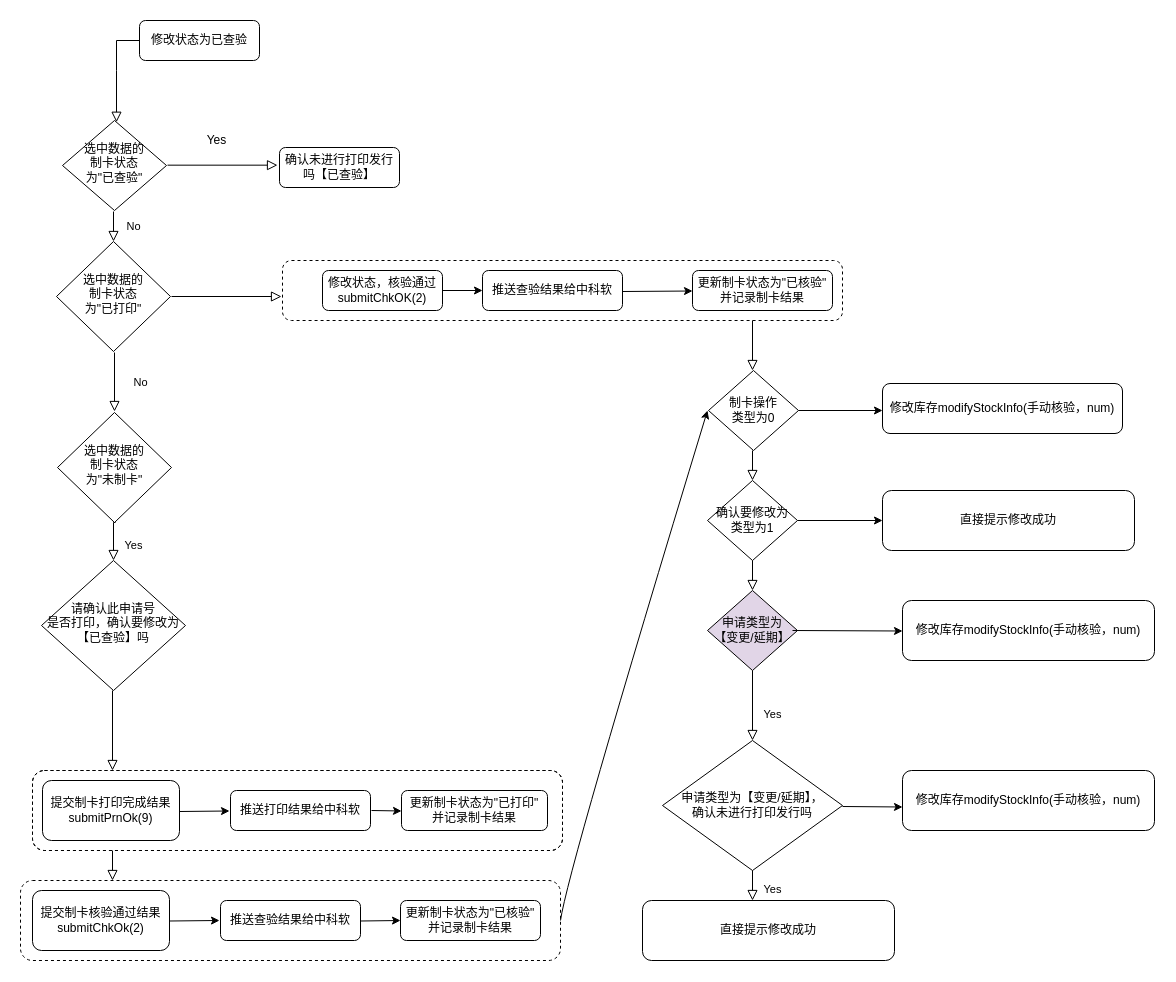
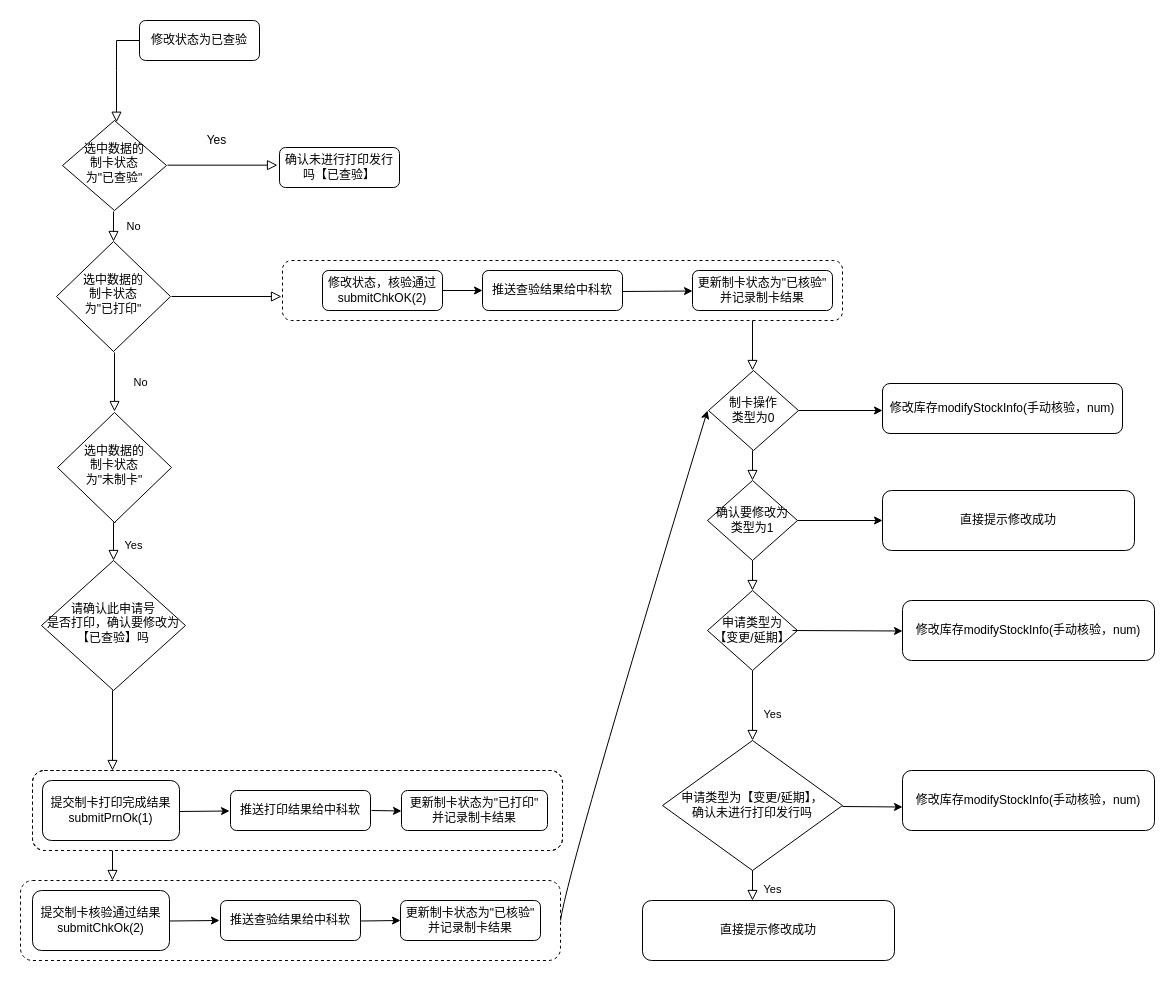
node "申请类型为 【变更/延期】": fillcolor #e1d5e7 -> #ffffff
node "提交制卡打印完成结果submitPrnOk(9)": label "提交制卡打印完成结果submitPrnOk(9)" -> "提交制卡打印完成结果submitPrnOk(1)"
